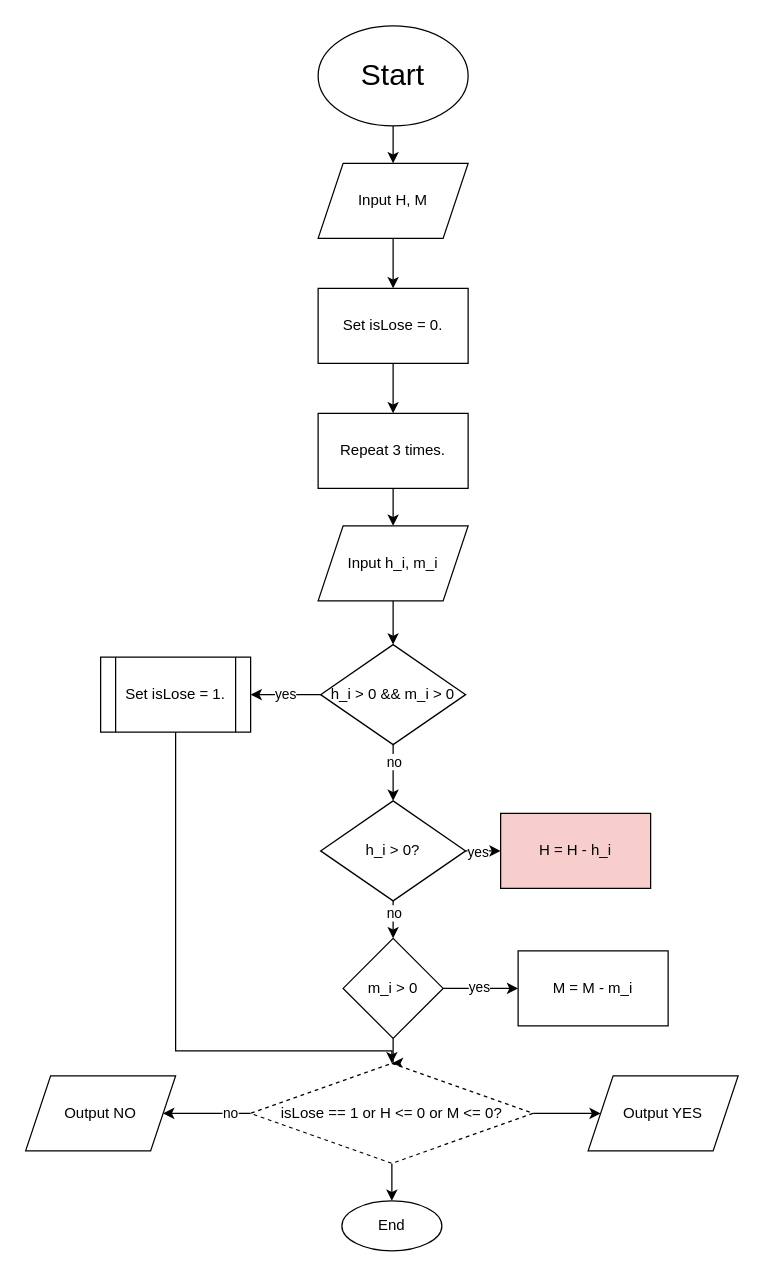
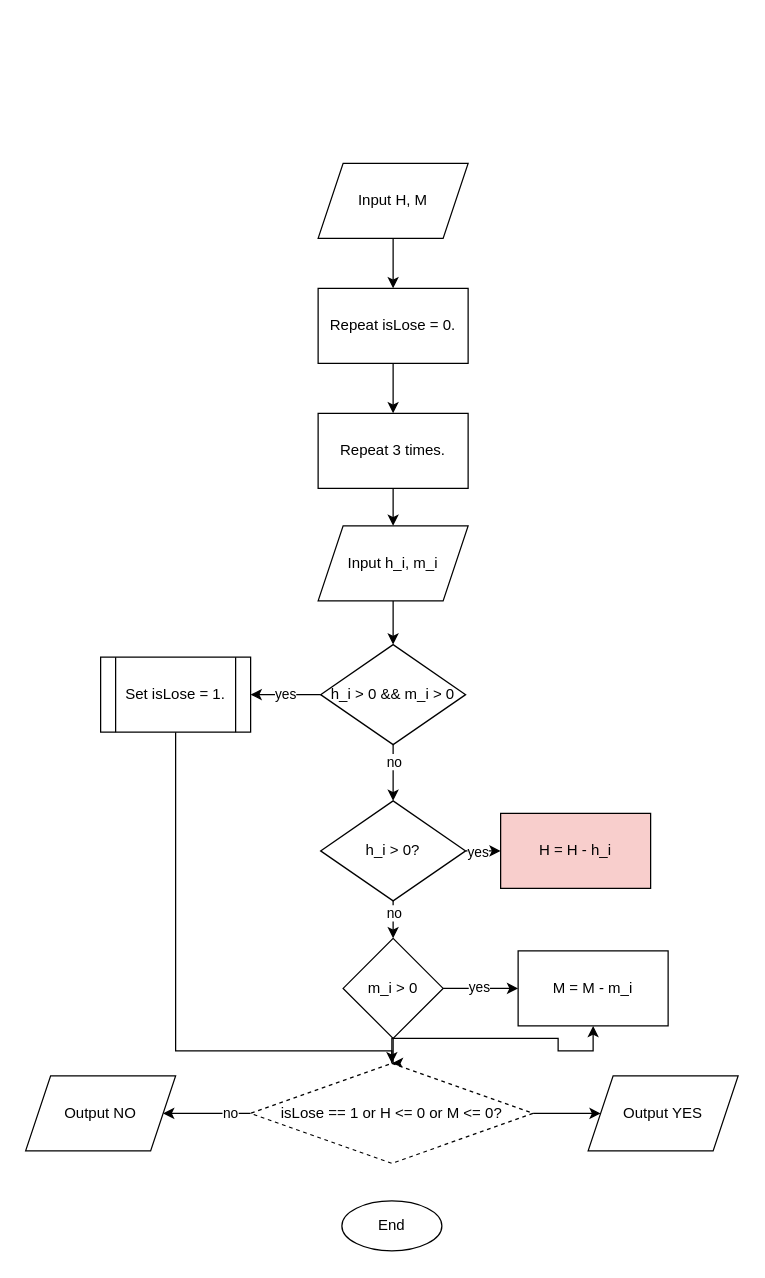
node "Start": removed
edge "Start" -> "Input H, M": removed
node "Set isLose = 0.": label "Set isLose = 0." -> "Repeat isLose = 0."
edge "isLose == 1 or H <= 0 or M <= 0?" -> "End": now "isLose == 1 or H <= 0 or M <= 0?" -> "M = M - m_i"
